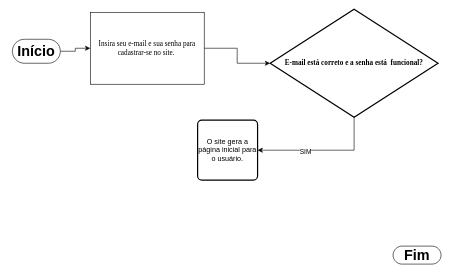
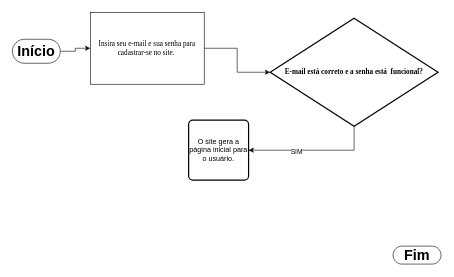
node "E-mail está correto e a senha está funcional?": moved (354, 63) -> (354, 72)
node "O site gera a página inicial para o usuário.": moved (228, 150) -> (219, 150)
